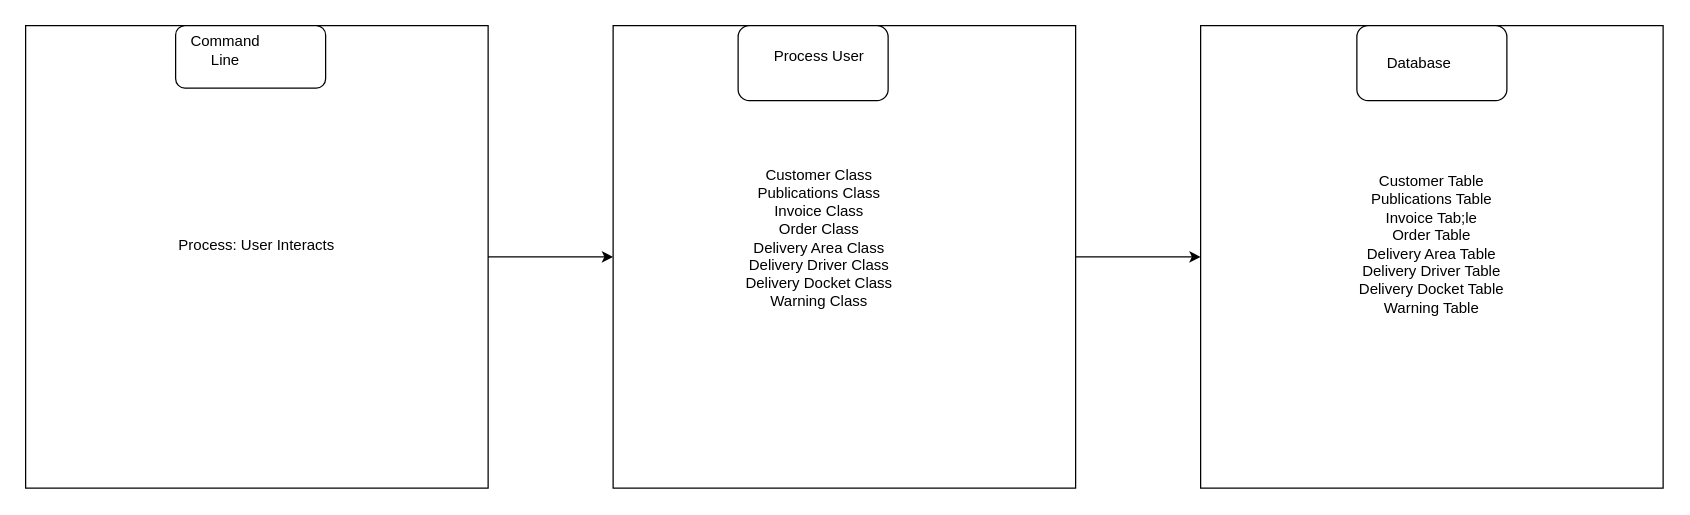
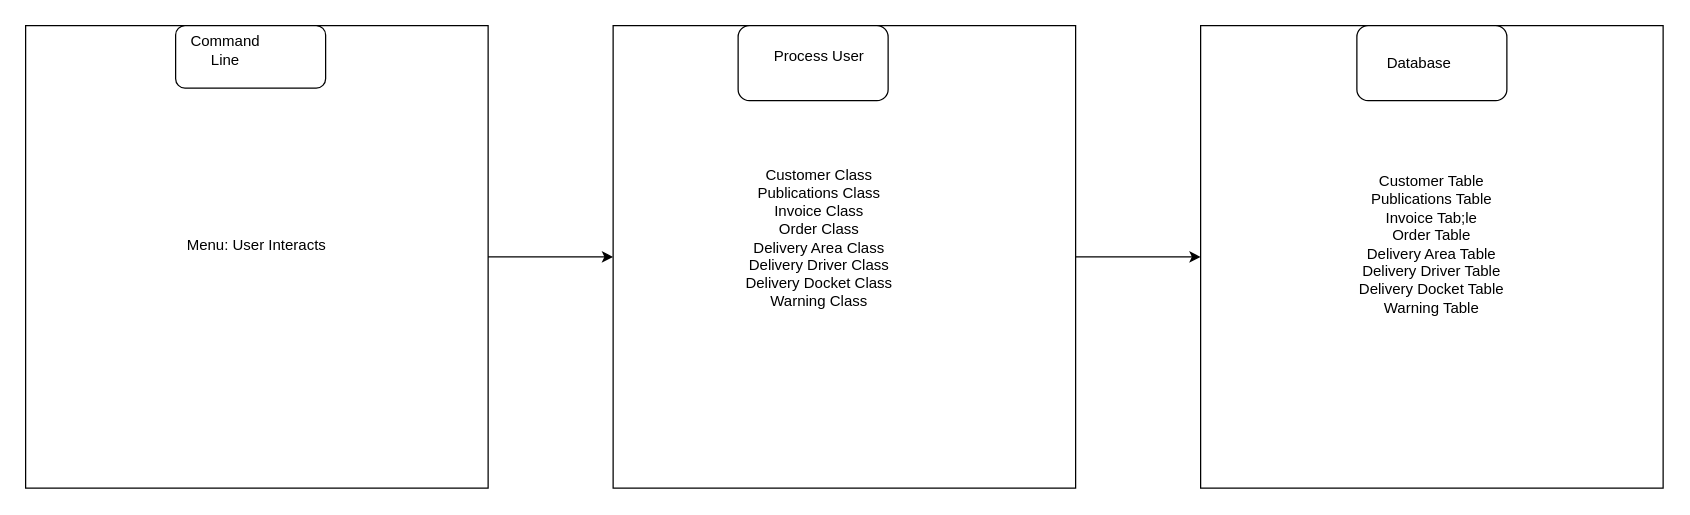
node "Process: User Interacts": label "Process: User Interacts" -> "Menu: User Interacts"
